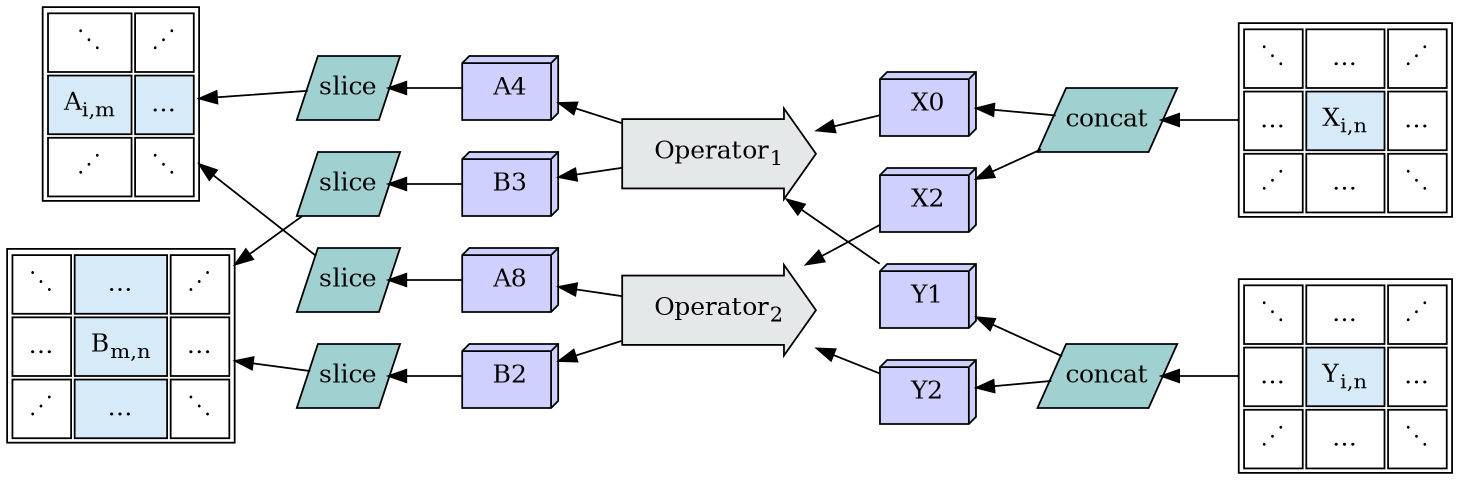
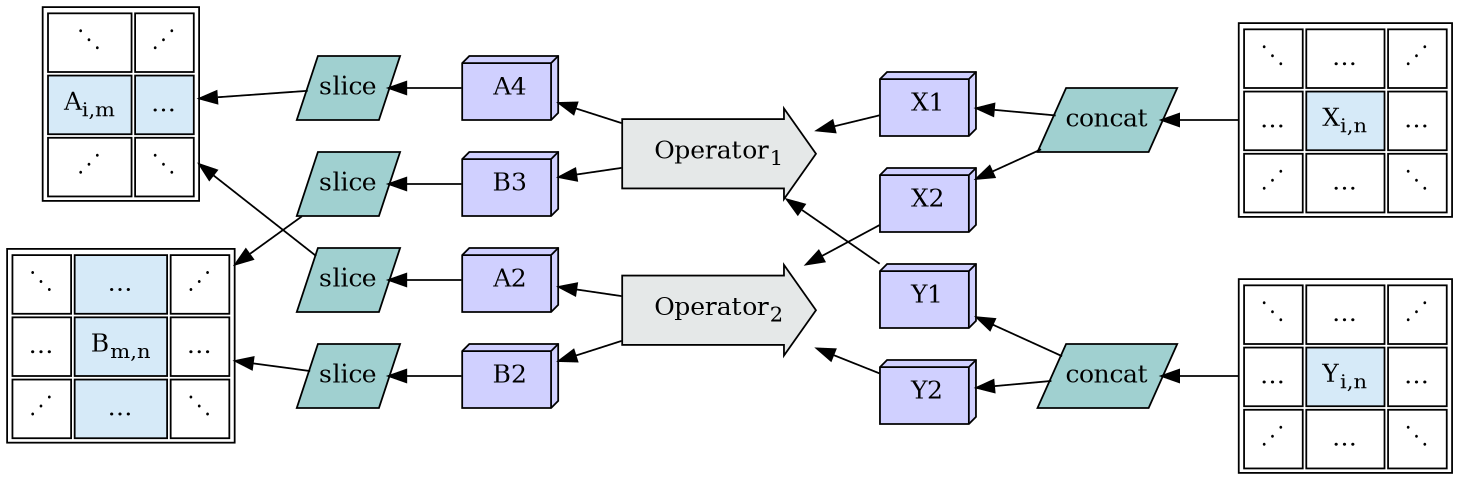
node "X0": label "X0" -> "X1"
node "A8": label "A8" -> "A2"
